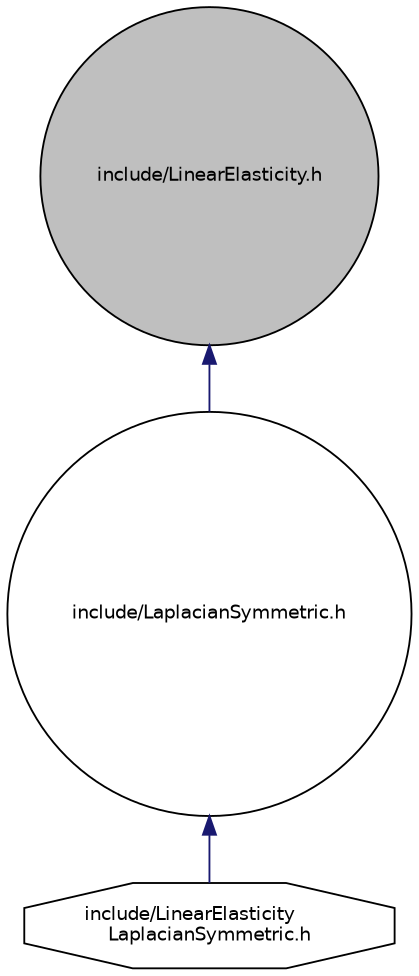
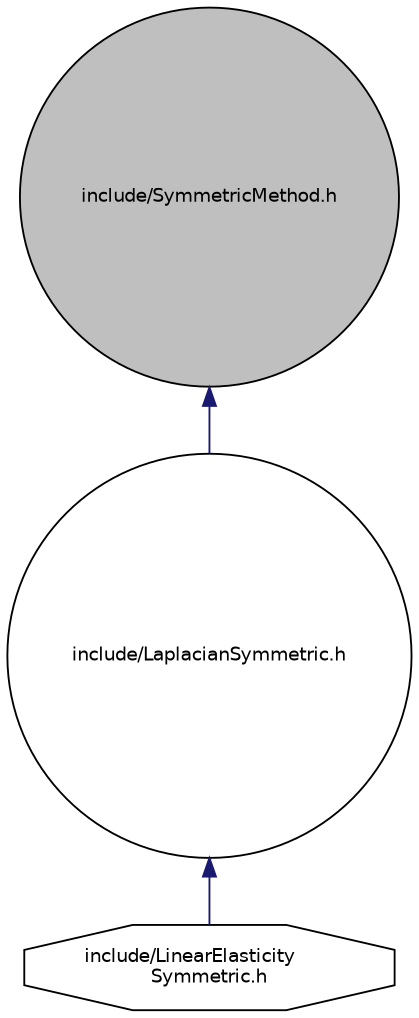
node "include/LinearElasticity.h": label "include/LinearElasticity.h" -> "include/SymmetricMethod.h"
node "include/LinearElasticity LaplacianSymmetric.h": label "include/LinearElasticity LaplacianSymmetric.h" -> "include/LinearElasticity Symmetric.h"
